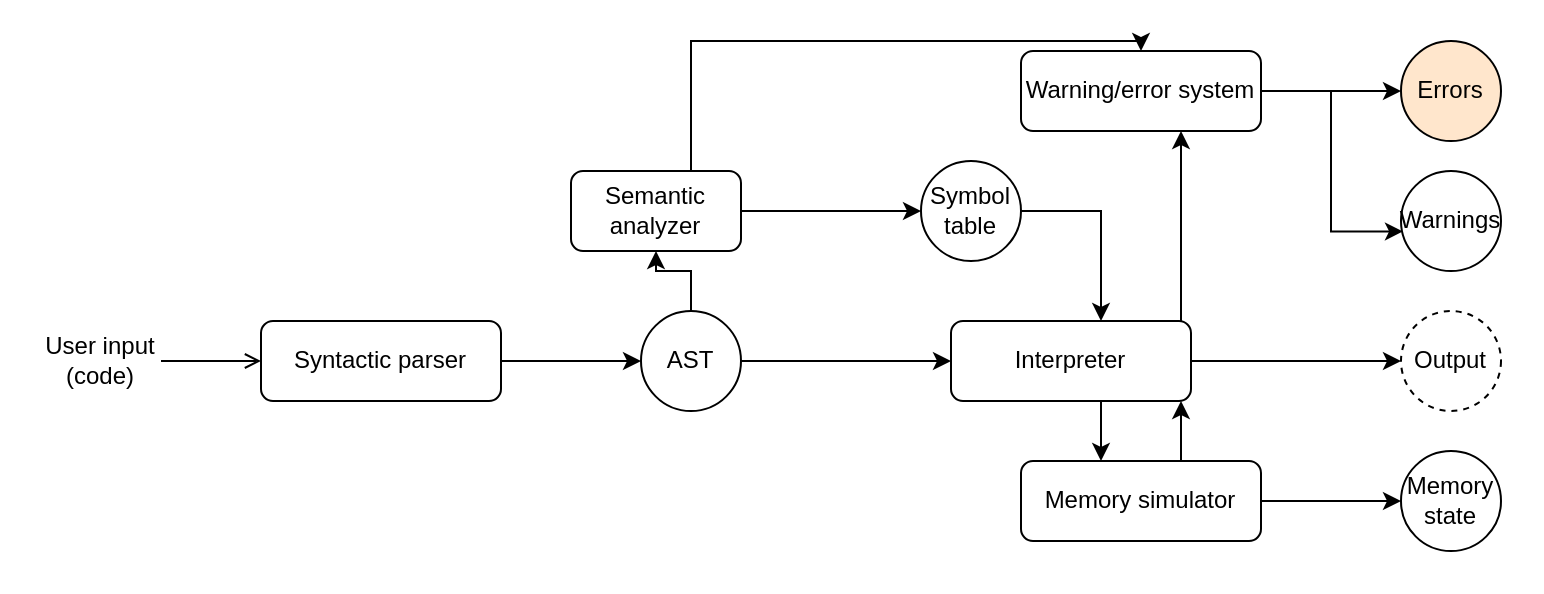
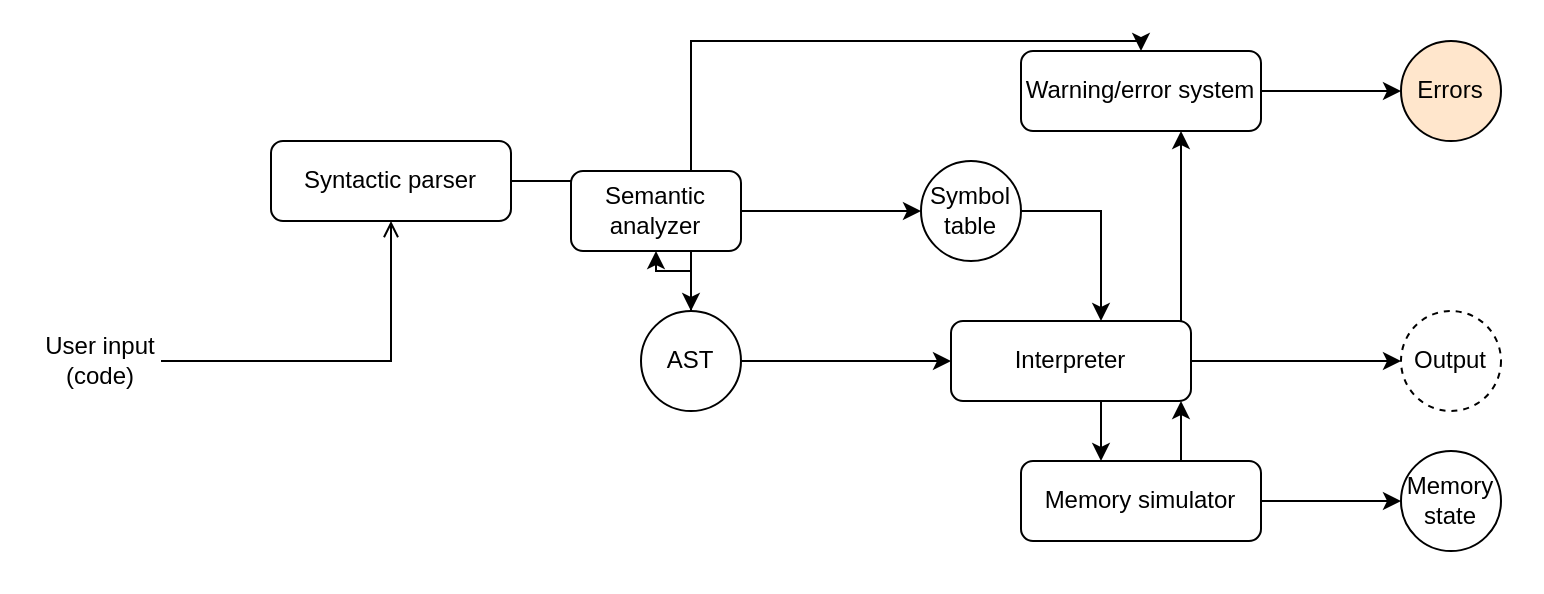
edge "Warning/error system" -> "Warnings": removed
node "Warnings": removed
node "Syntactic parser": moved (381, 361) -> (391, 181)
